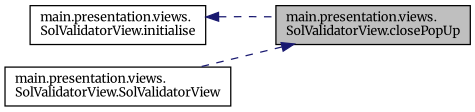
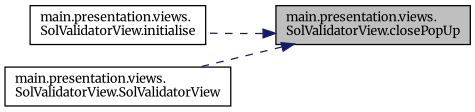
edge "main.presentation.views. SolValidatorView.closePopUp" -> "main.presentation.views. SolValidatorView.initialise": reversed
